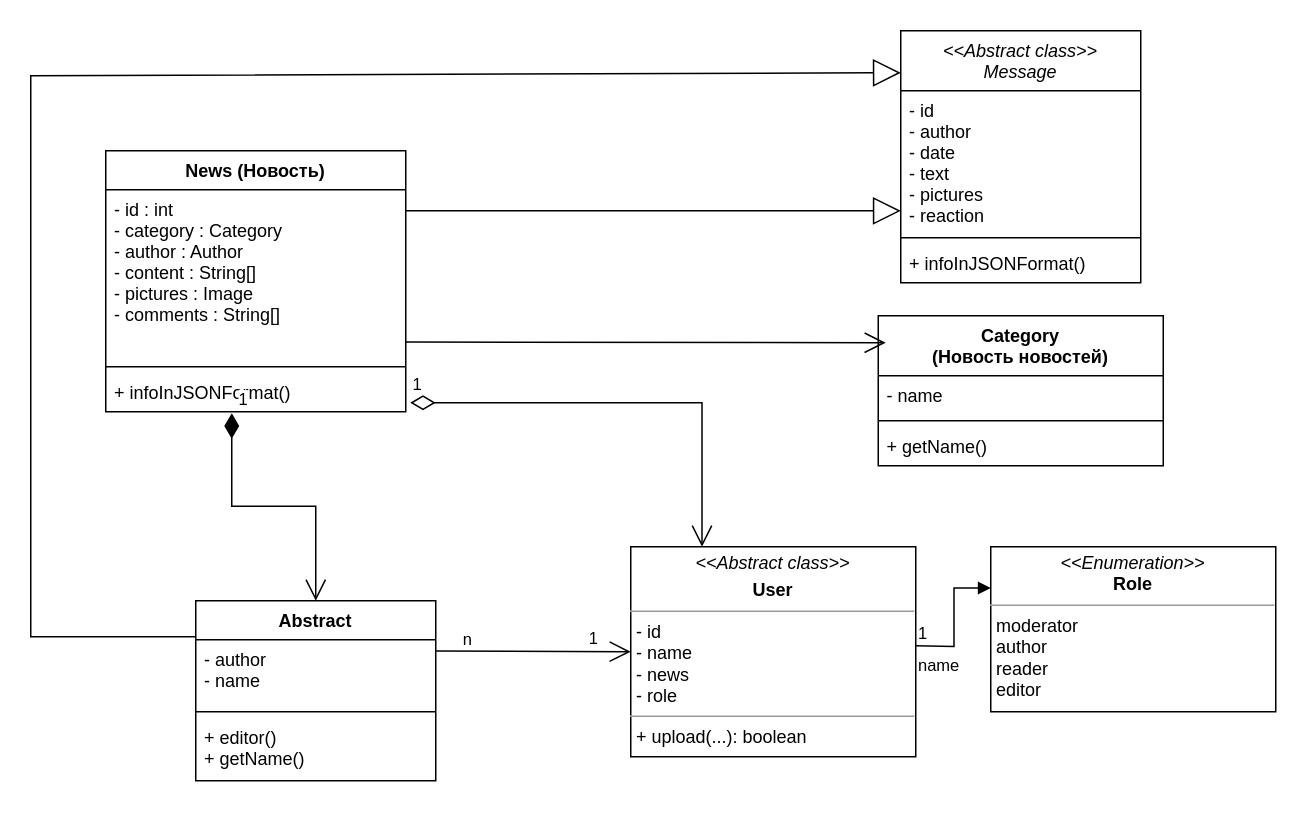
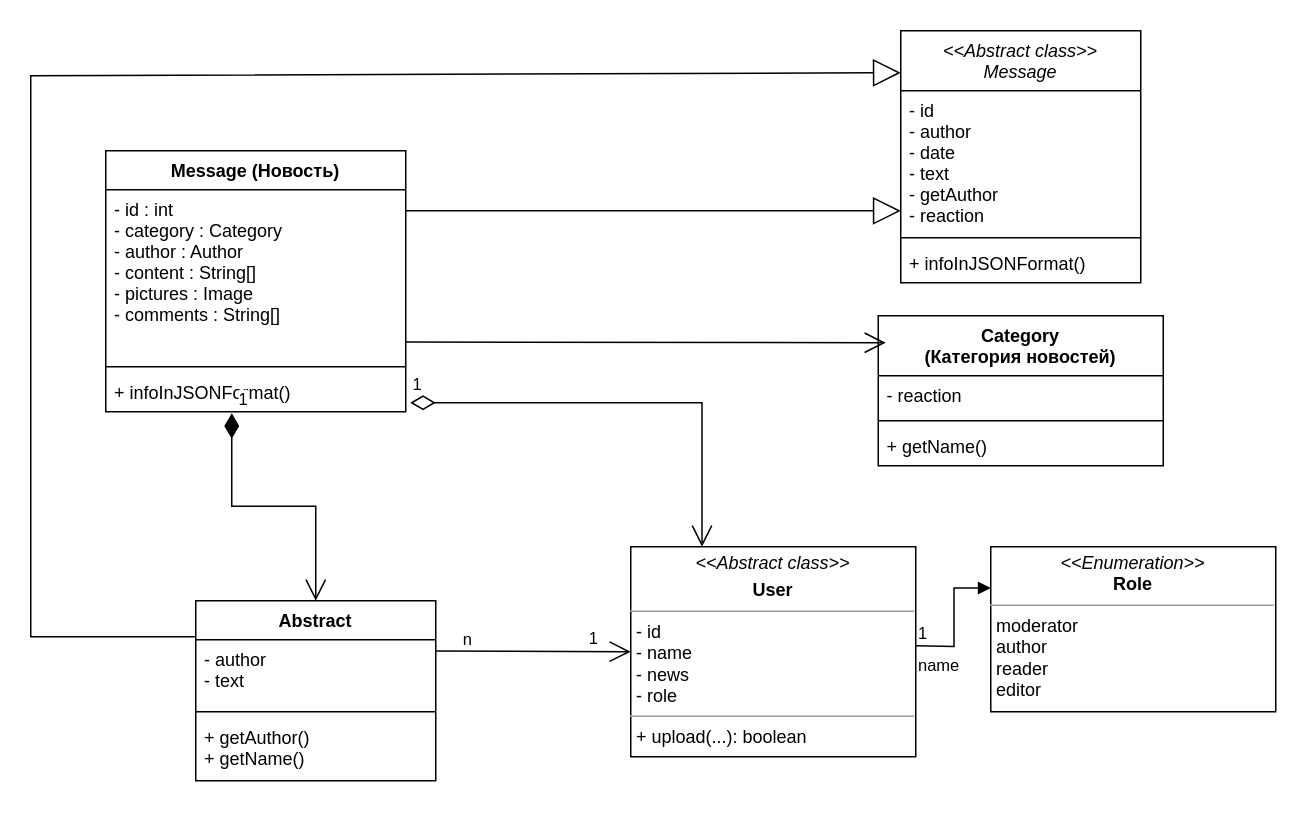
node "- id - author - date - text - pictures - reaction": label "- id - author - date - text - pictures - reaction" -> "- id - author - date - text - getAuthor - reaction"
node "News (Новость)": label "News (Новость)" -> "Message (Новость)"
node "Category (Новость новостей)": label "Category (Новость новостей)" -> "Category (Категория новостей)"
node "- name": label "- name" -> "- reaction"
node "- author - name": label "- author - name" -> "- author - text"
node "+ editor() + getName()": label "+ editor() + getName()" -> "+ getAuthor() + getName()"
